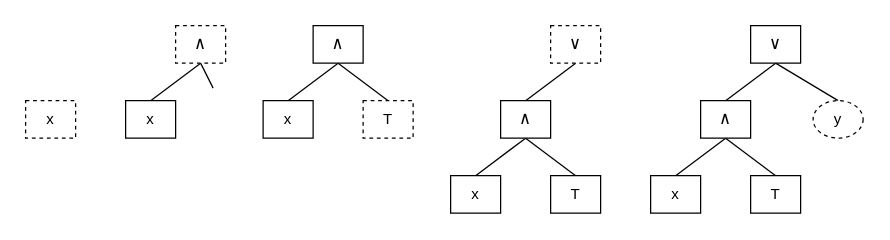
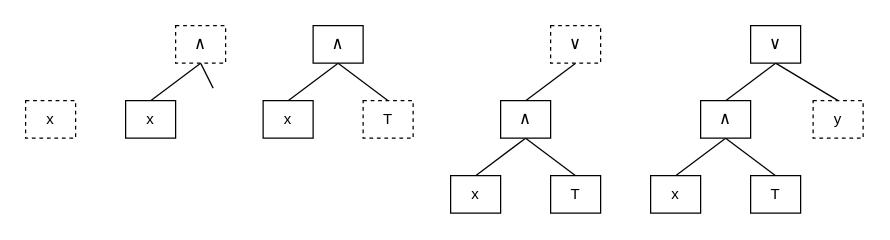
node "y": shape ellipse -> rectangle
